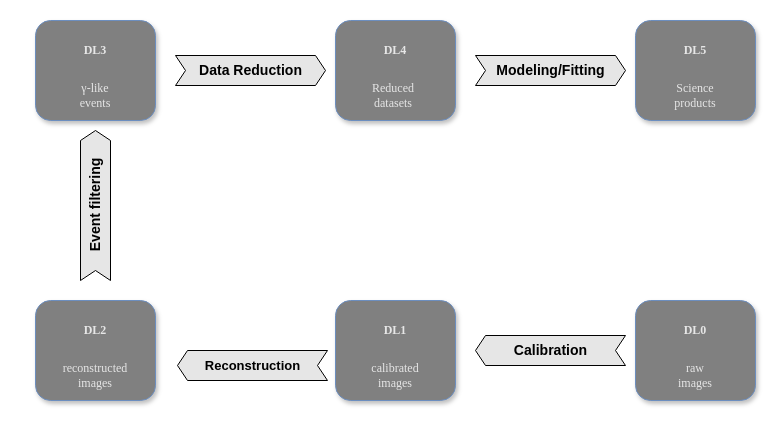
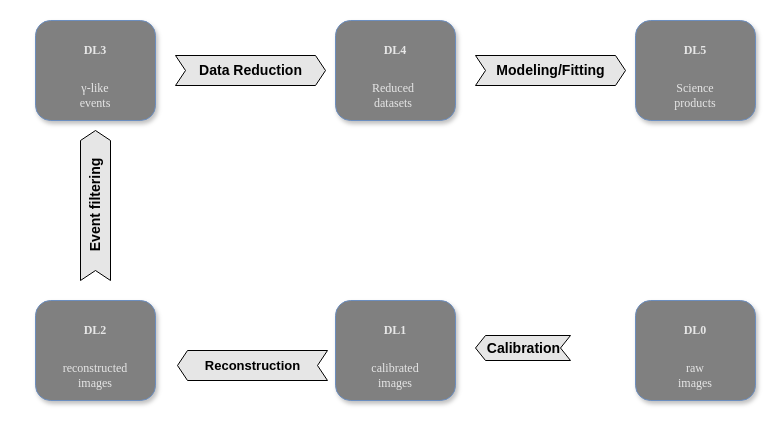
node "Calibration": size 150x30 -> 95x25
